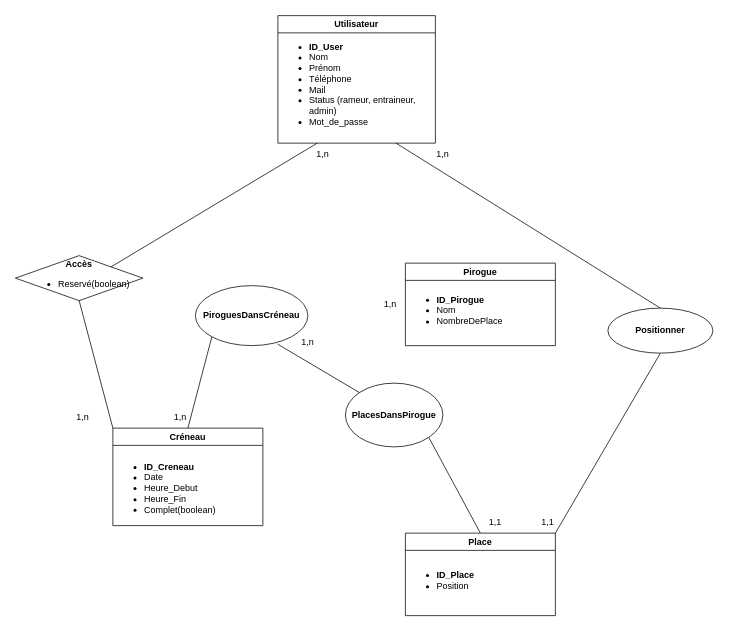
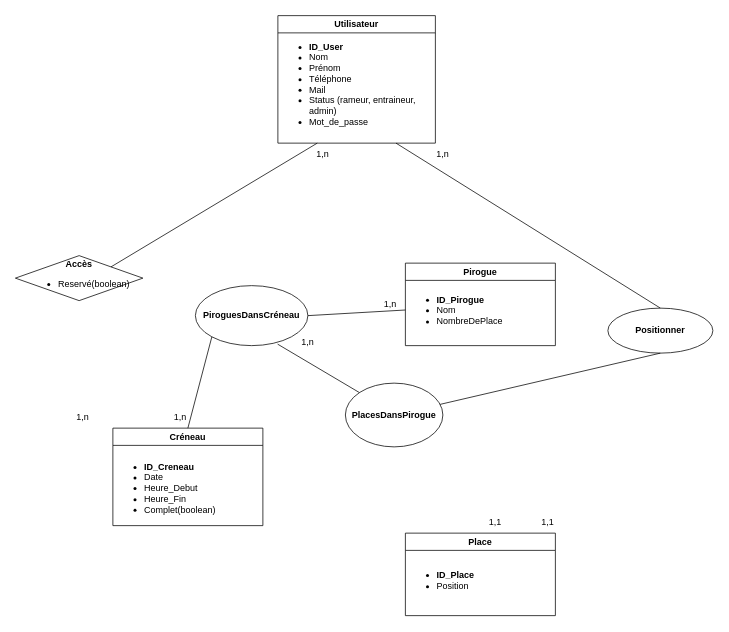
edge "ID_Pirogue Nom NombreDePlace" -- "PiroguesDansCréneau": added
edge "Accès Reservé(boolean)" -- "Créneau": removed
edge "Positionner" -- "Place": now "Positionner" -- "PlacesDansPirogue"
edge "PlacesDansPirogue" -- "Place": removed
